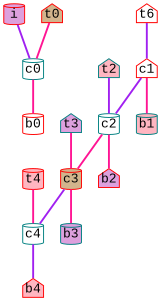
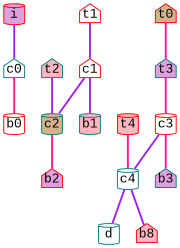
node "t6": label "t6" -> "t1"
edge "t0" -- "c0": now "t0" -- "t3"
node "c0": shape cylinder -> house
edge "c1" -- "b1": color deeppink -> purple
node "c2": fillcolor white -> tan
edge "c2" -- "c3": removed
node "c3": fillcolor tan -> white
node "b3": shape cylinder -> house
node "d": added
node "b4": label "b4" -> "b8"
